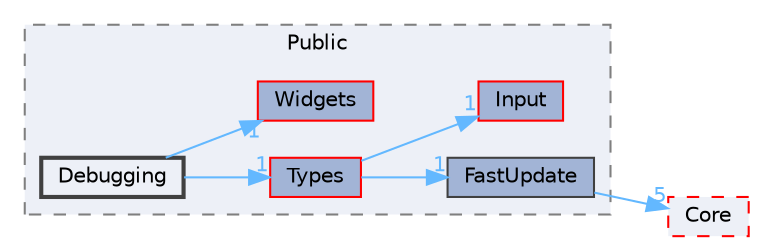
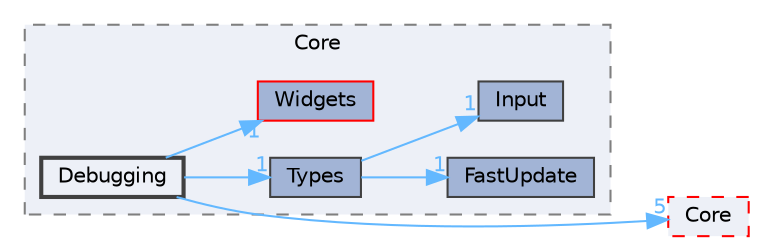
cluster "Public": label "Public" -> "Core"
node "Input": color red -> grey25
node "Types": color red -> grey25
edge "FastUpdate" -> "Core": now "Debugging" -> "Core"
